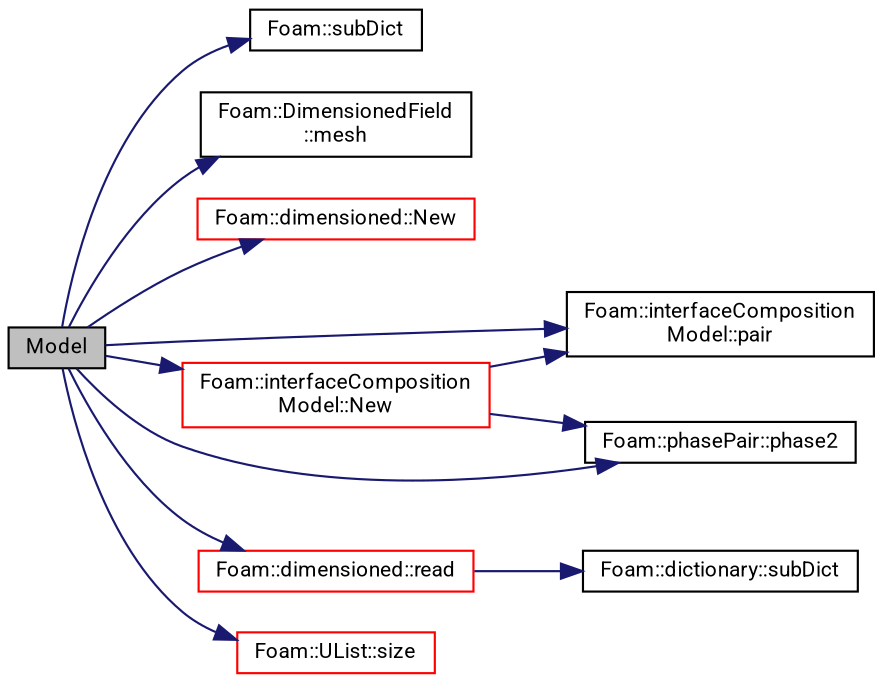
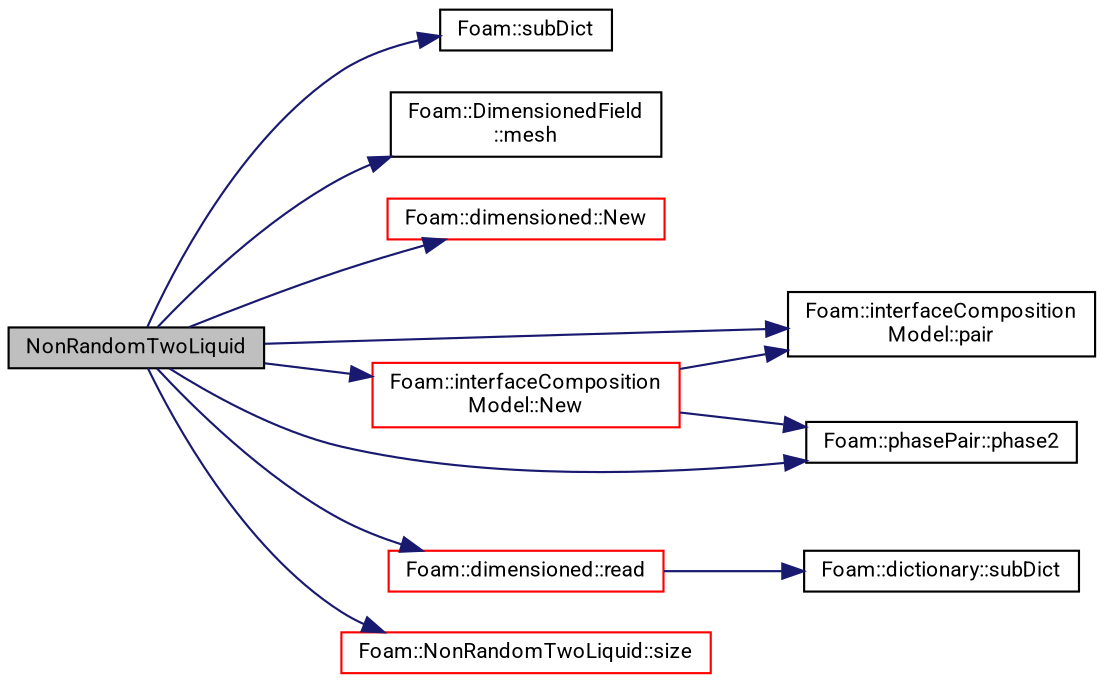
node "Model": label "Model" -> "NonRandomTwoLiquid"
node "Foam::UList::size": label "Foam::UList::size" -> "Foam::NonRandomTwoLiquid::size"
